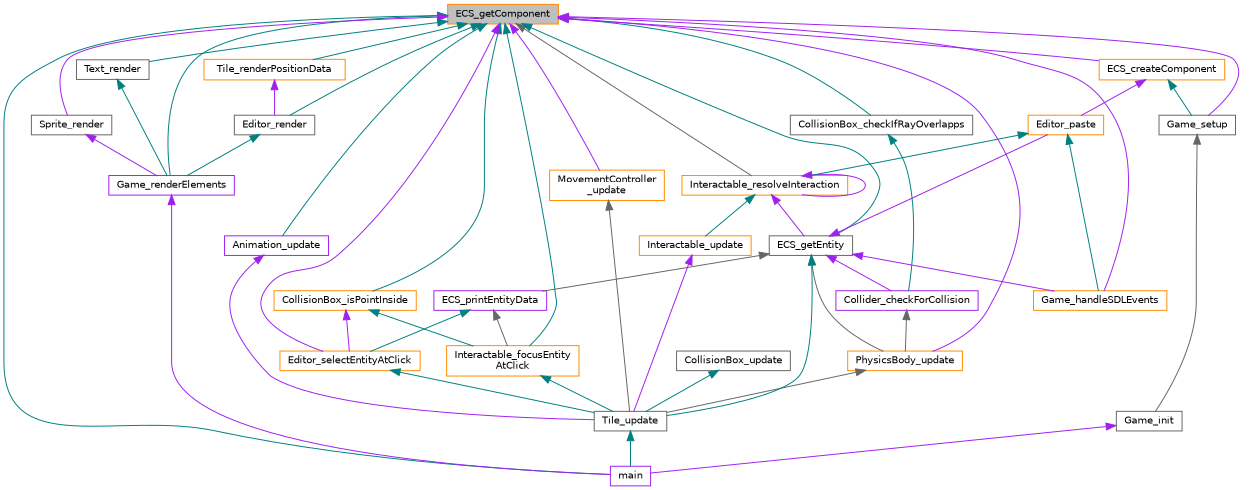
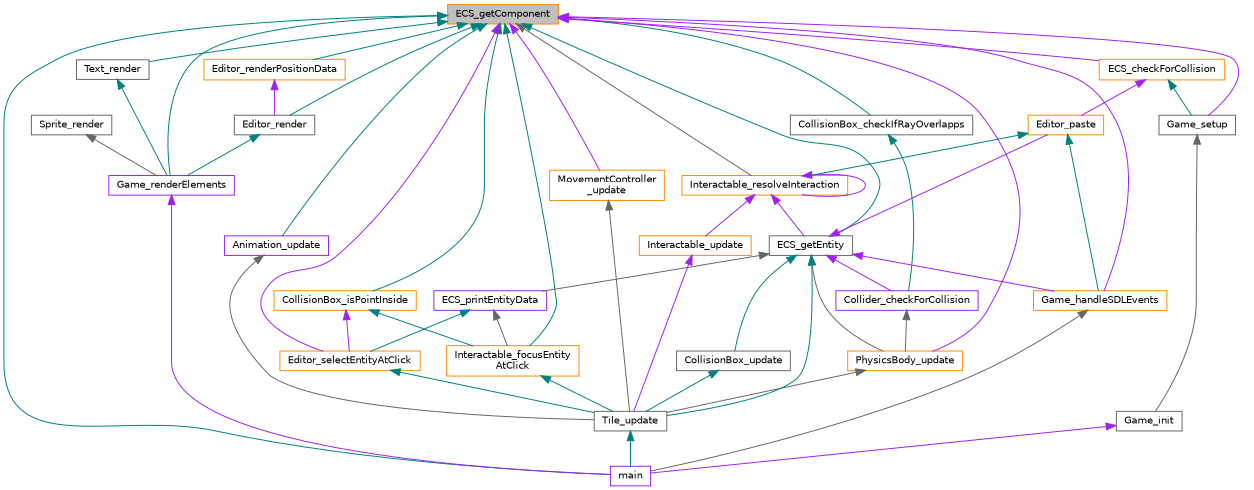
edge "Sprite_render" -> "ECS_getComponent": removed
node "Tile_renderPositionData": label "Tile_renderPositionData" -> "Editor_renderPositionData"
node "ECS_createComponent": label "ECS_createComponent" -> "ECS_checkForCollision"
edge "Game_renderElements" -> "Sprite_render": color purple -> gray40
edge "Interactable_update" -> "Interactable_resolveInteraction": color teal -> purple
edge "CollisionBox_update" -> "ECS_getEntity": added
edge "Tile_update" -> "Animation_update": color purple -> gray40
edge "main" -> "Game_handleSDLEvents": added
